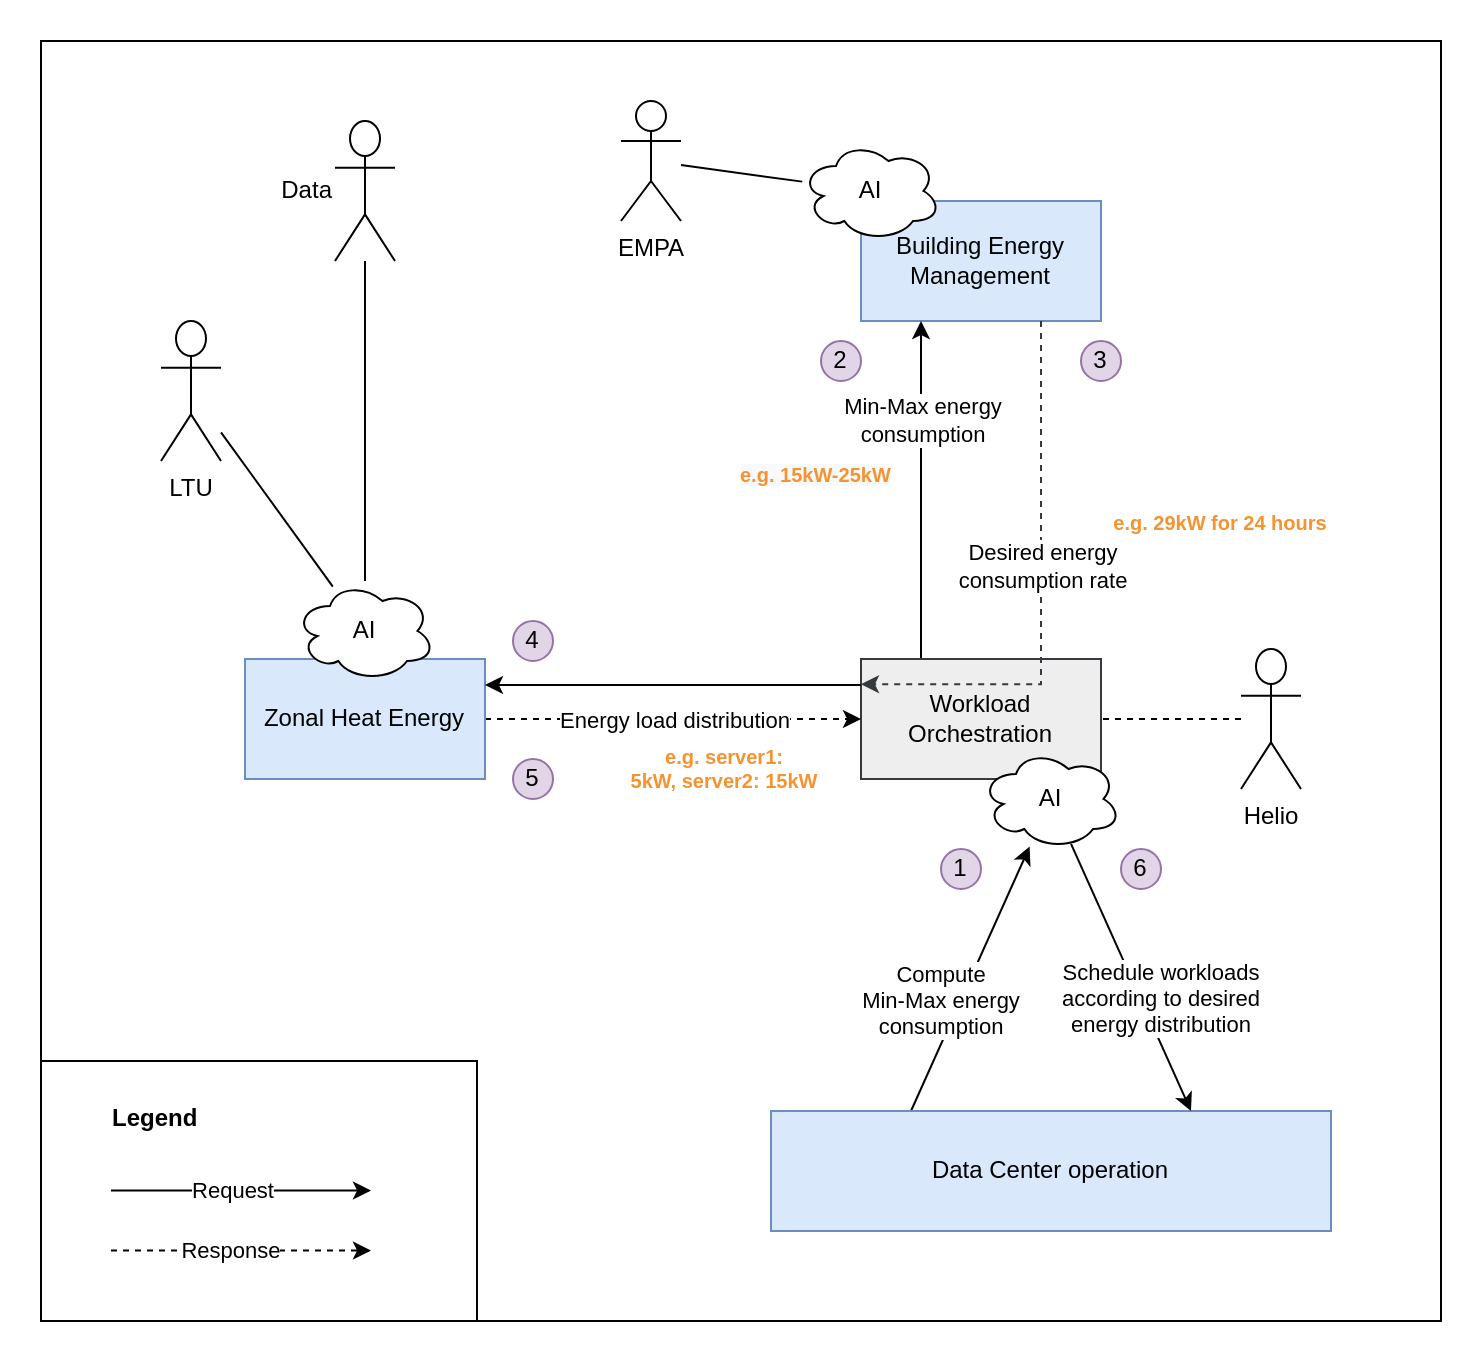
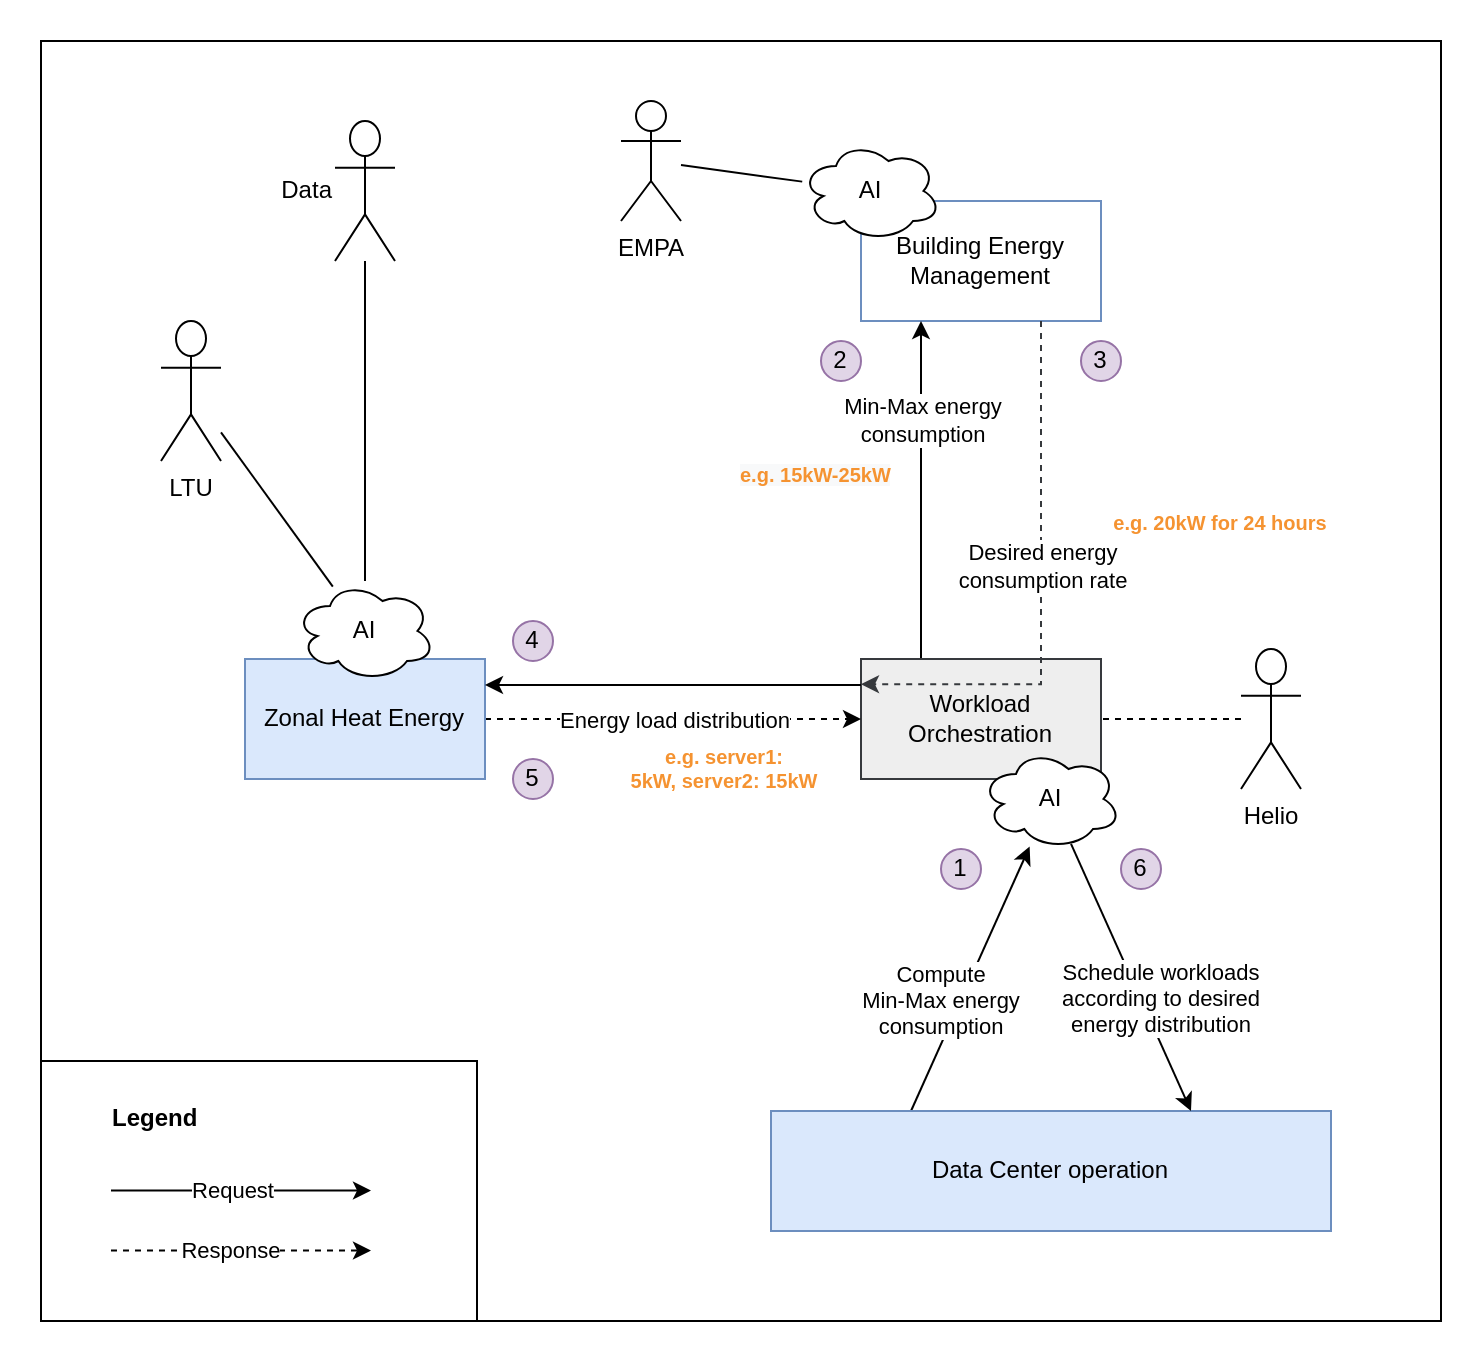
node "Building Energy Management": fillcolor #dae8fc -> #ffffff
node "e.g. 29kW for 24 hours": label "e.g. 29kW for 24 hours" -> "e.g. 20kW for 24 hours"
